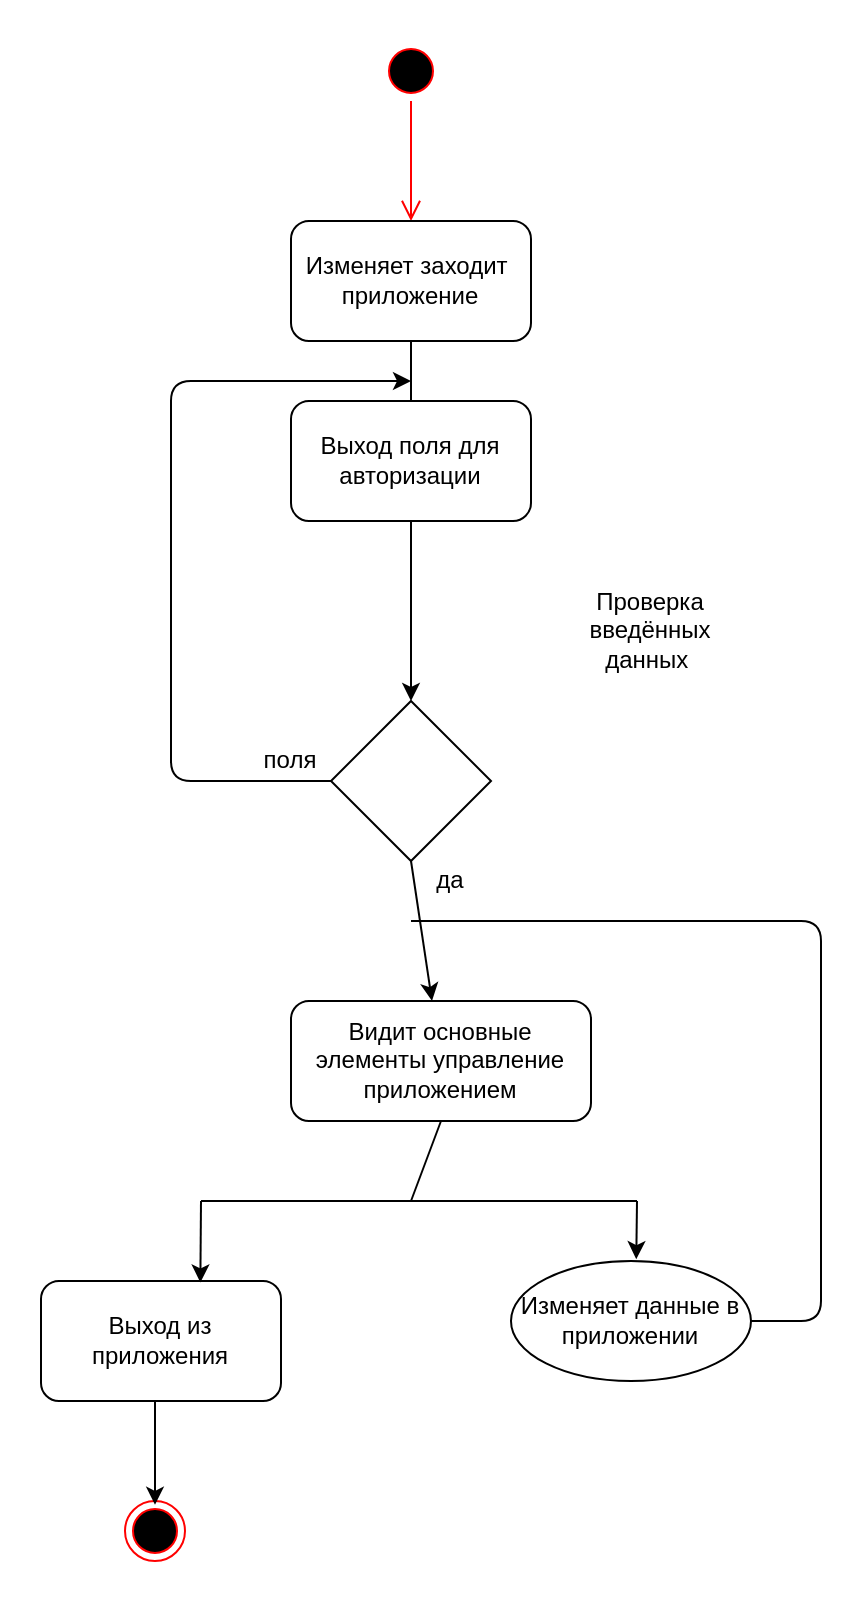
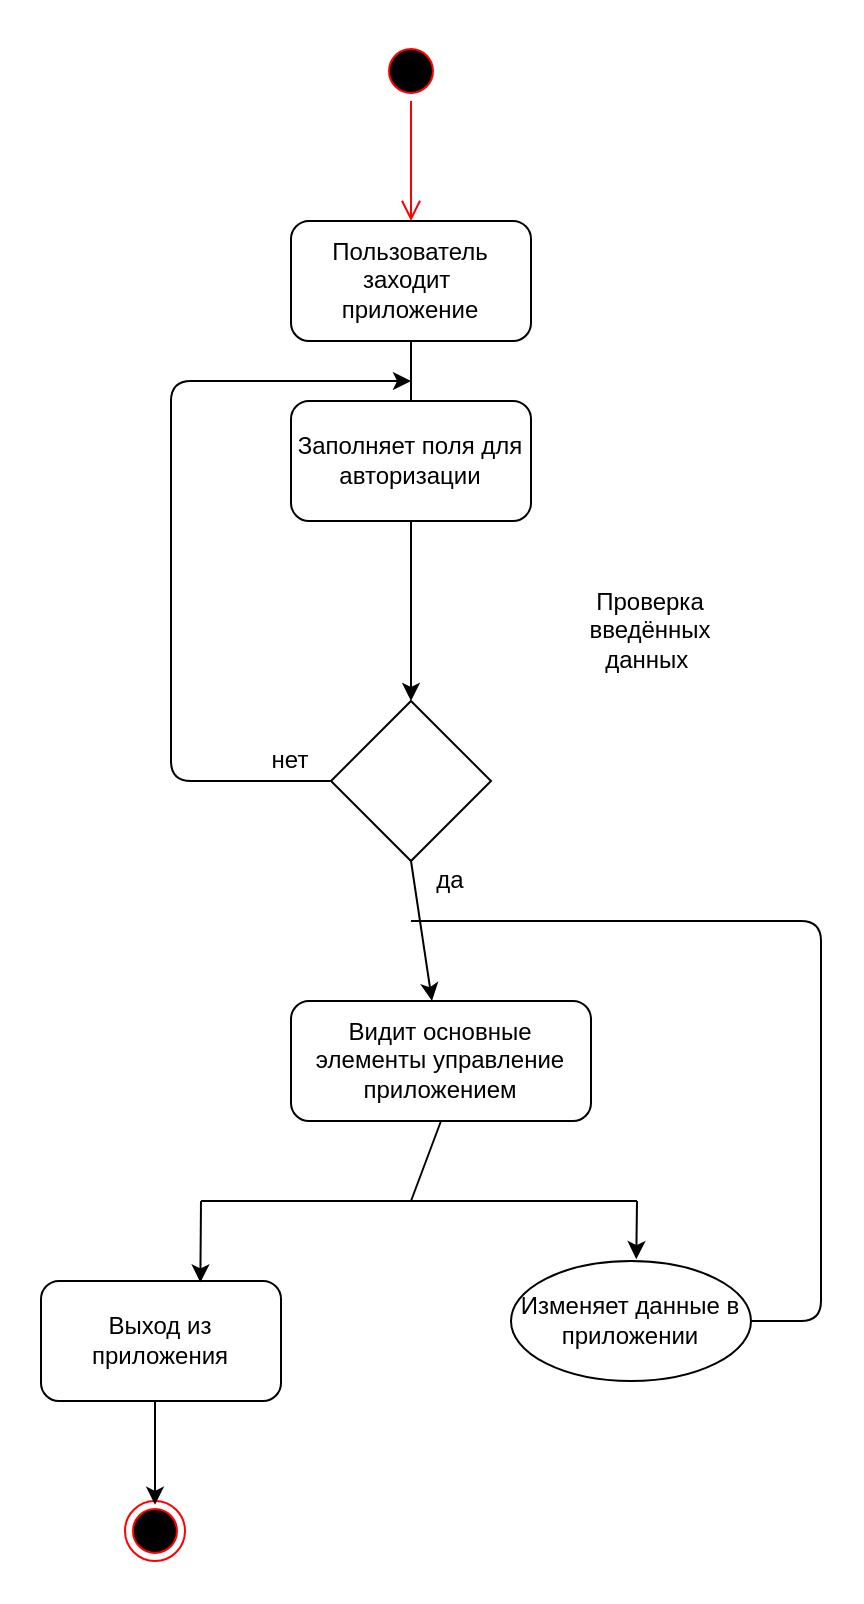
node "Изменяет заходит приложение": label "Изменяет заходит приложение" -> "Пользователь заходит приложение"
node "Выход поля для авторизации": label "Выход поля для авторизации" -> "Заполняет поля для авторизации"
node "поля": label "поля" -> "нет"
